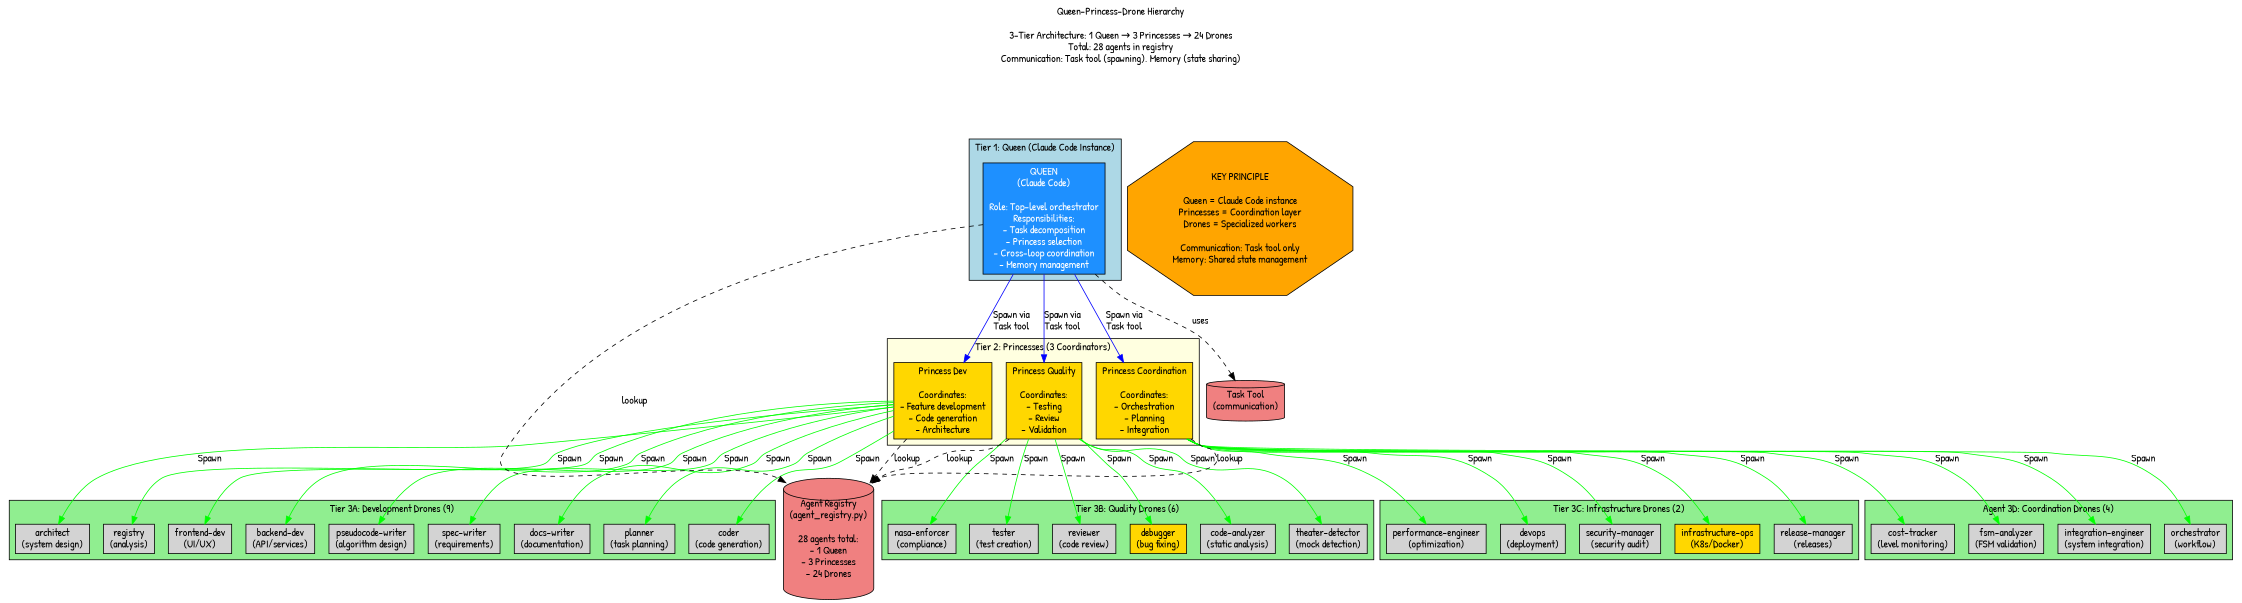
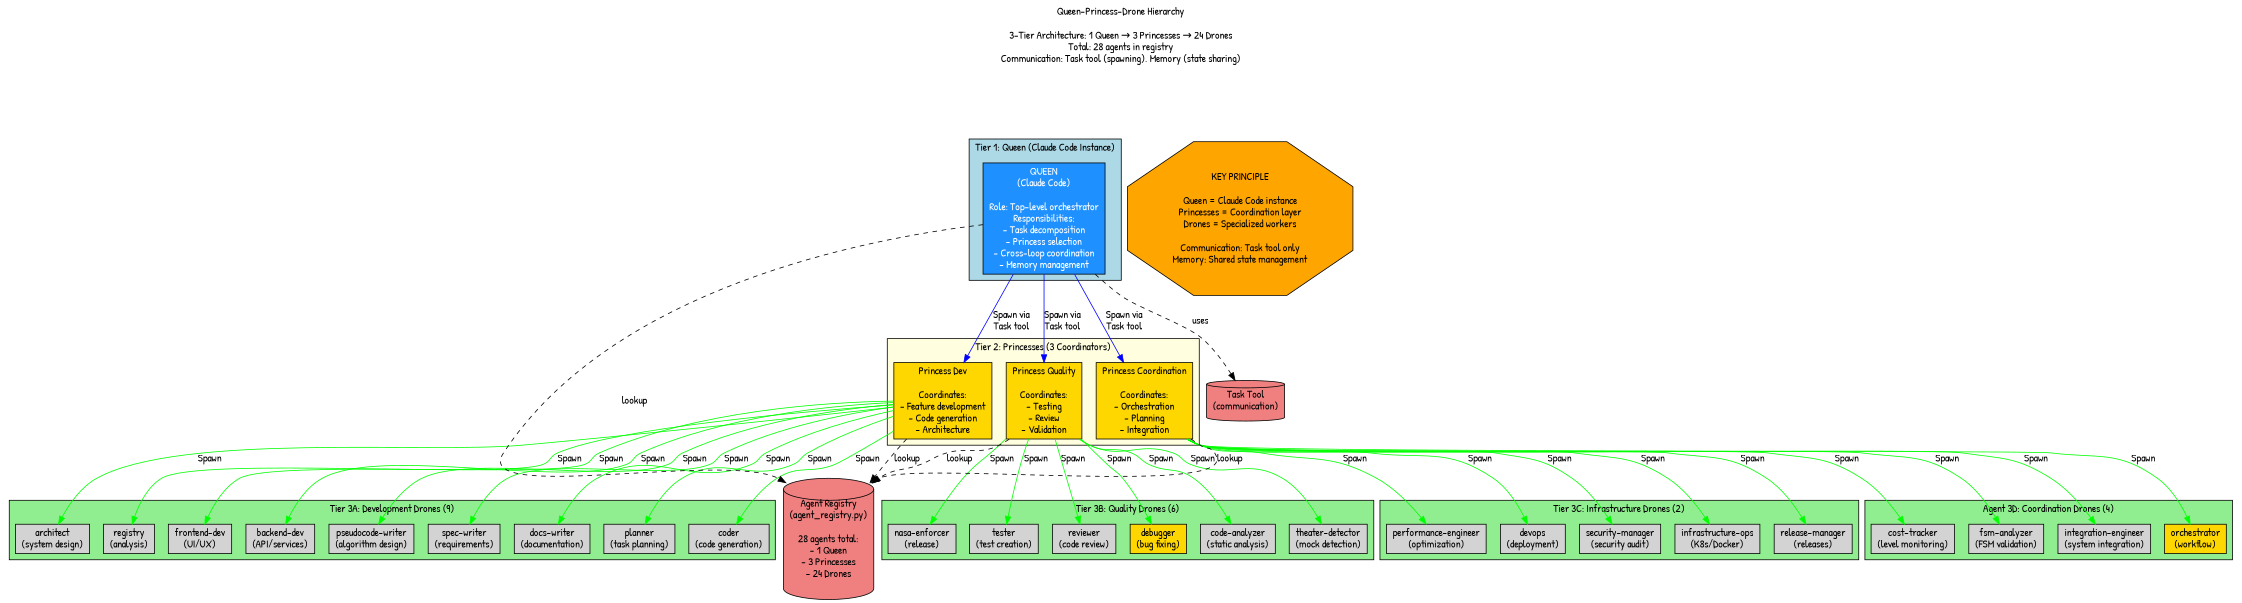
node "nasa-enforcer (compliance)": label "nasa-enforcer (compliance)" -> "nasa-enforcer (release)"
node "infrastructure-ops (K8s/Docker)": fillcolor gold -> lightgrey
node "orchestrator (workflow)": fillcolor lightgrey -> gold
